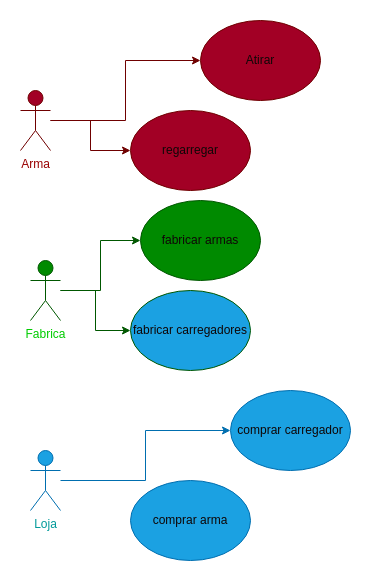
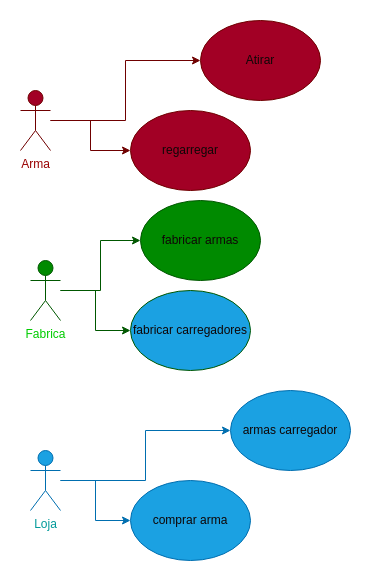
node "comprar carregador": label "comprar carregador" -> "armas carregador"
edge "Loja" -> "comprar arma": added
